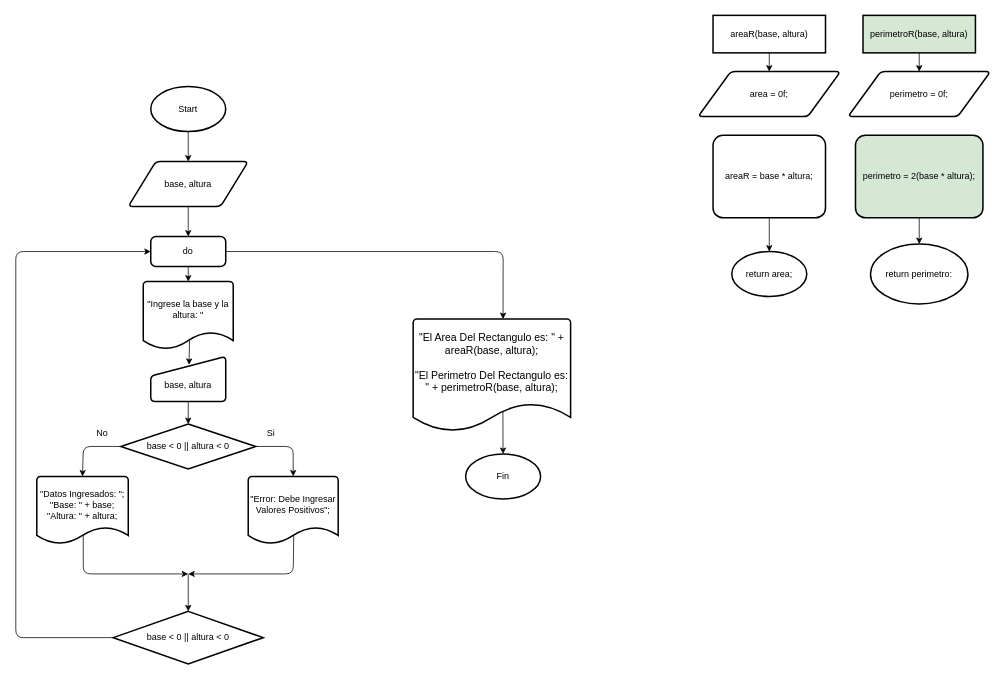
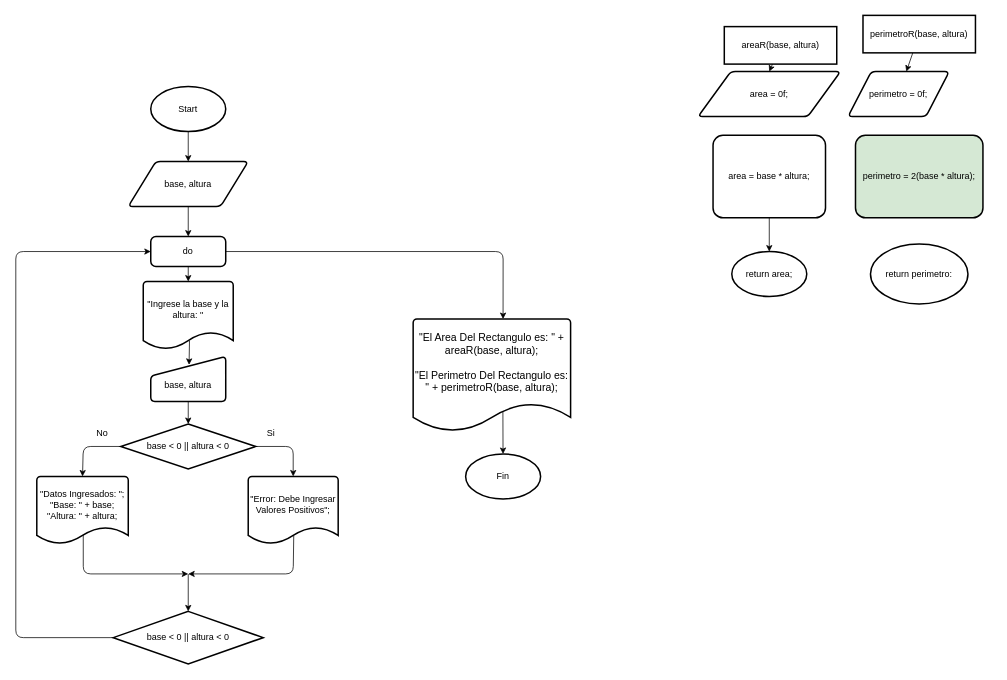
node "areaR(base, altura)": moved (769, 34) -> (780, 45)
node "perimetroR(base, altura)": fillcolor #d5e8d4 -> #ffffff
node "perimetro = 0f;": size 143x45 -> 101x45
node "areaR = base * altura;": label "areaR = base * altura;" -> "area = base * altura;"
edge "perimetro = 2(base * altura);" -> "return perimetro:": removed
